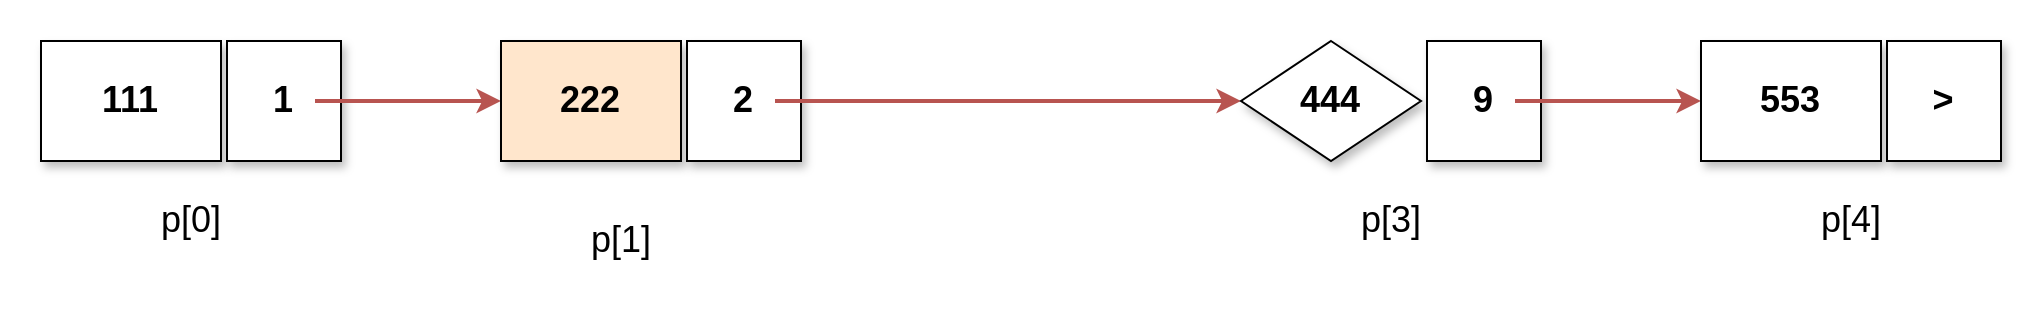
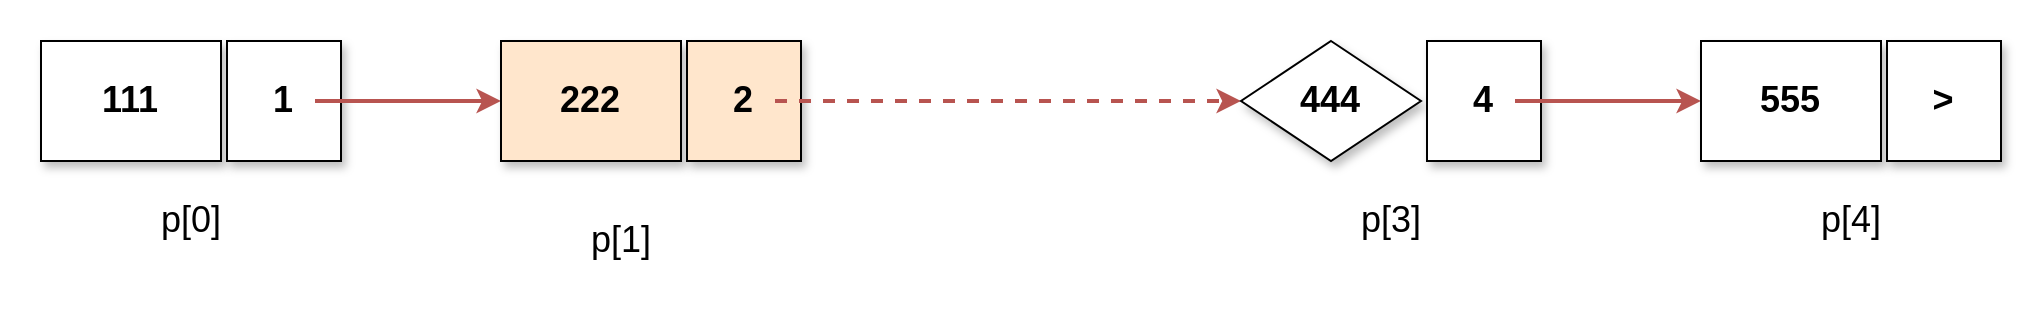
node "2": fillcolor #ffffff -> #ffe6cc
edge "2" -> "444": style solid -> dashed
node "9": label "9" -> "4"
node "553": label "553" -> "555"
